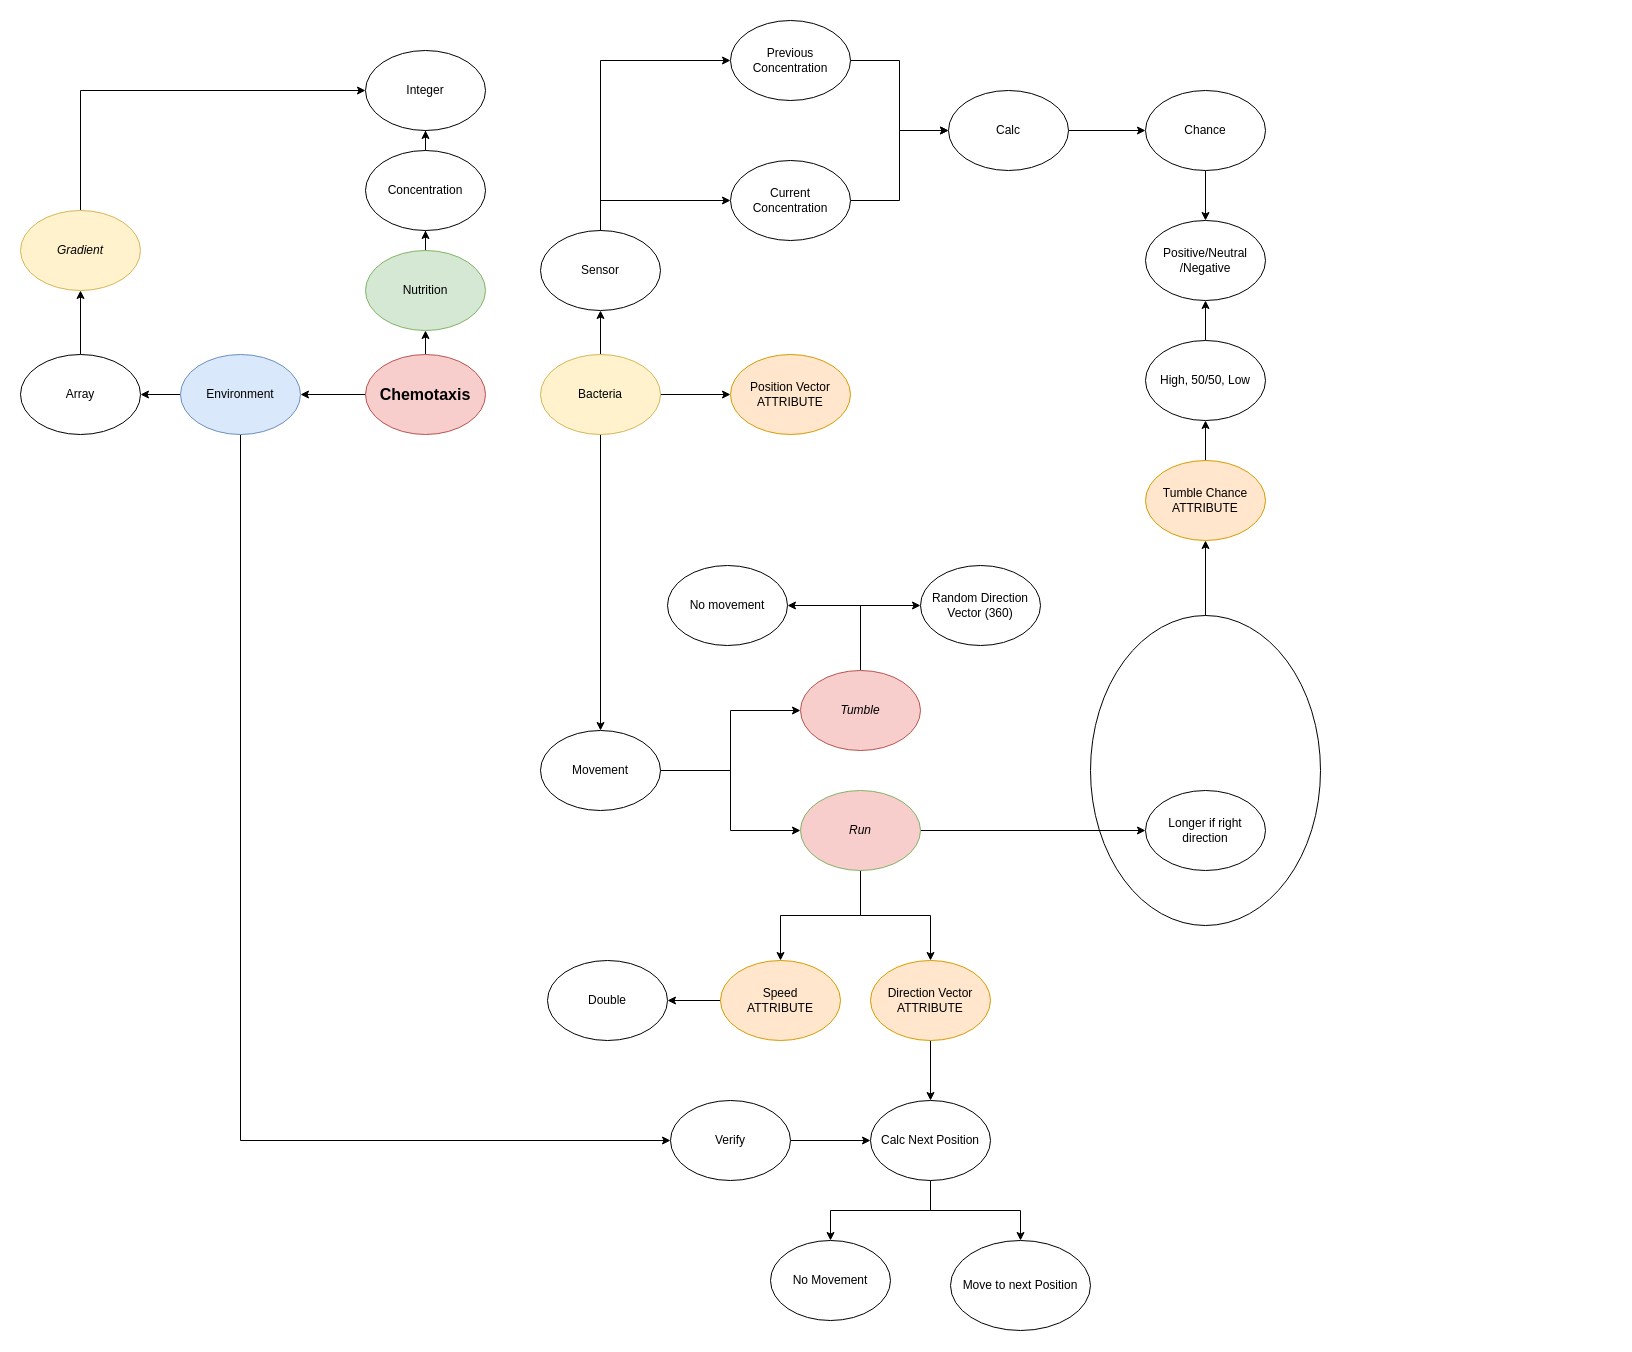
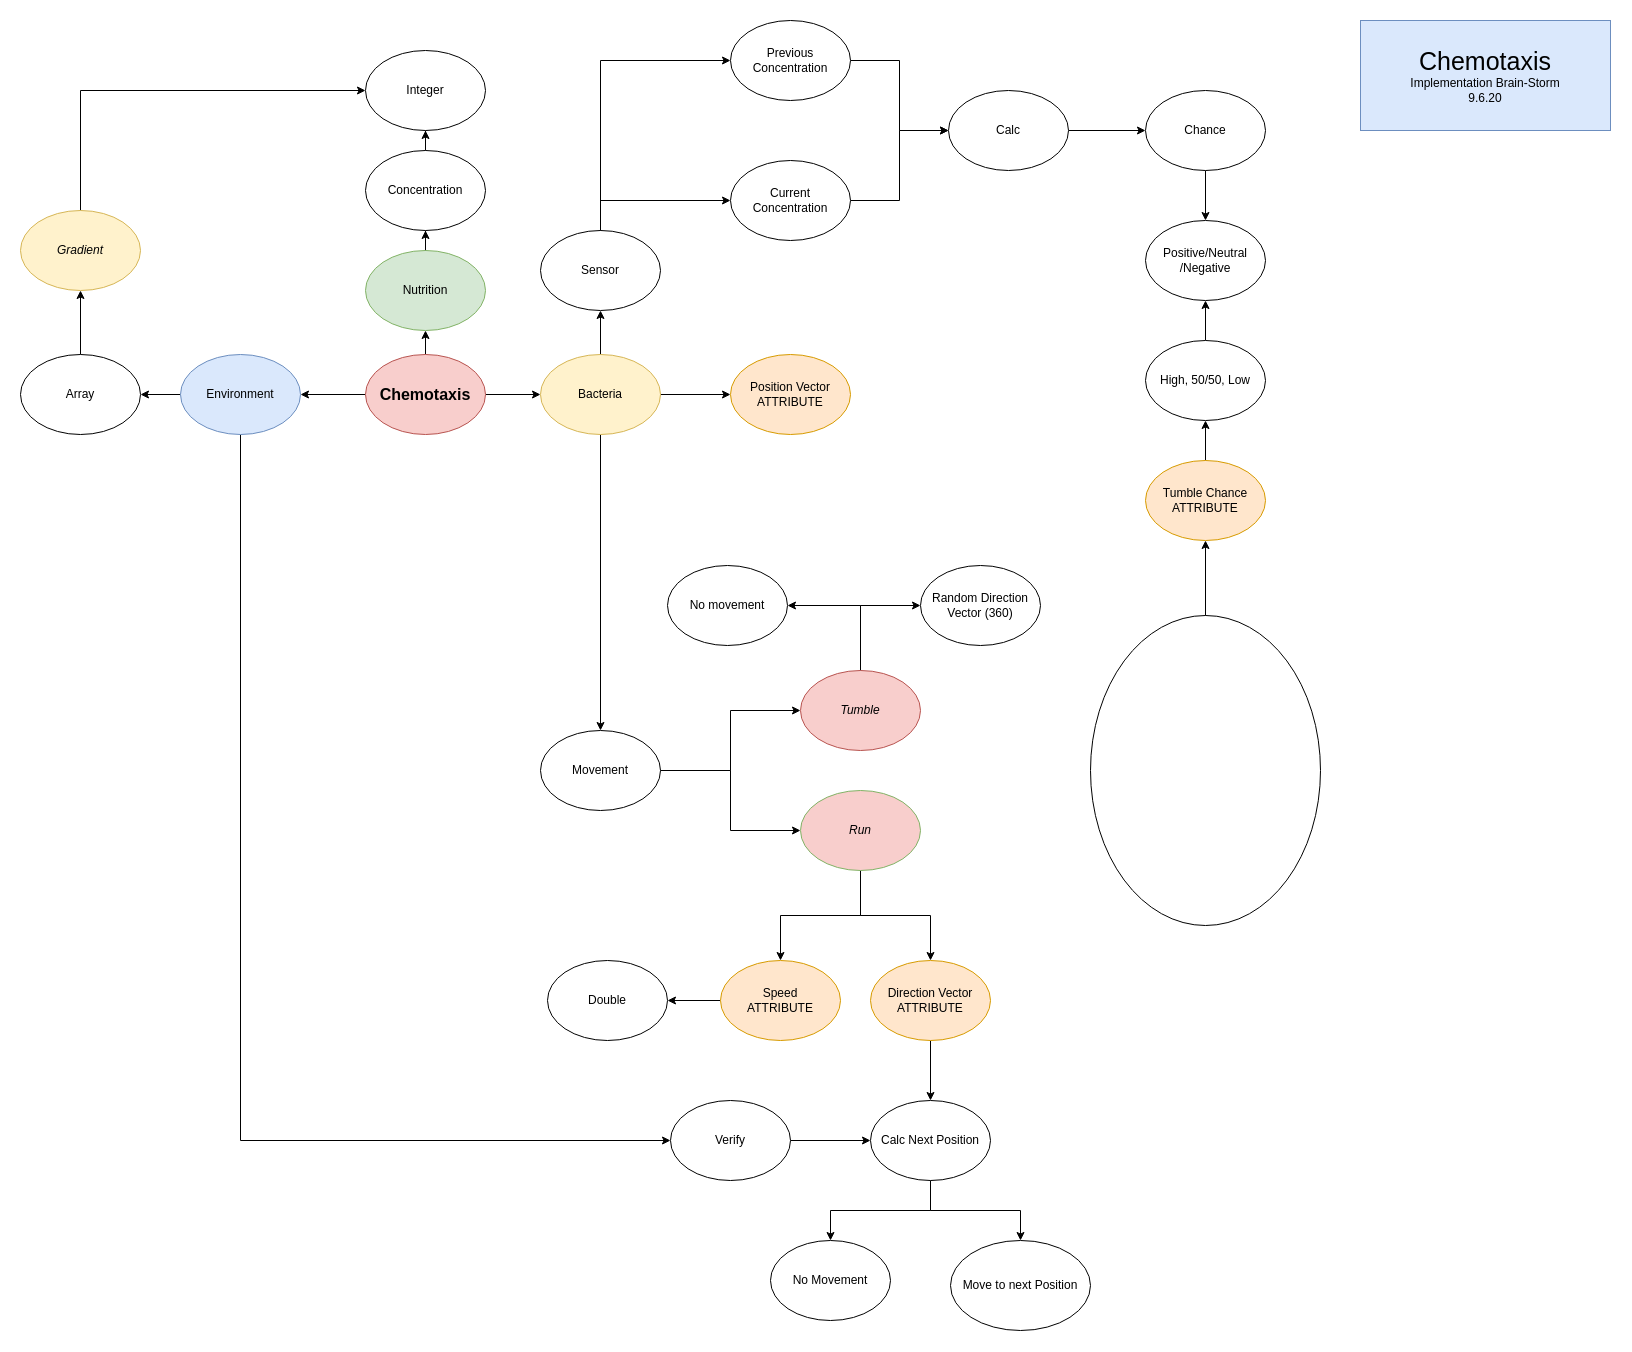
node "Chemotaxis Implementation Brain-Storm 9.6.20": added
edge "Chemotaxis" -> "Bacteria": added
edge "Run" -> "Longer if right direction": removed
node "Longer if right direction": removed
